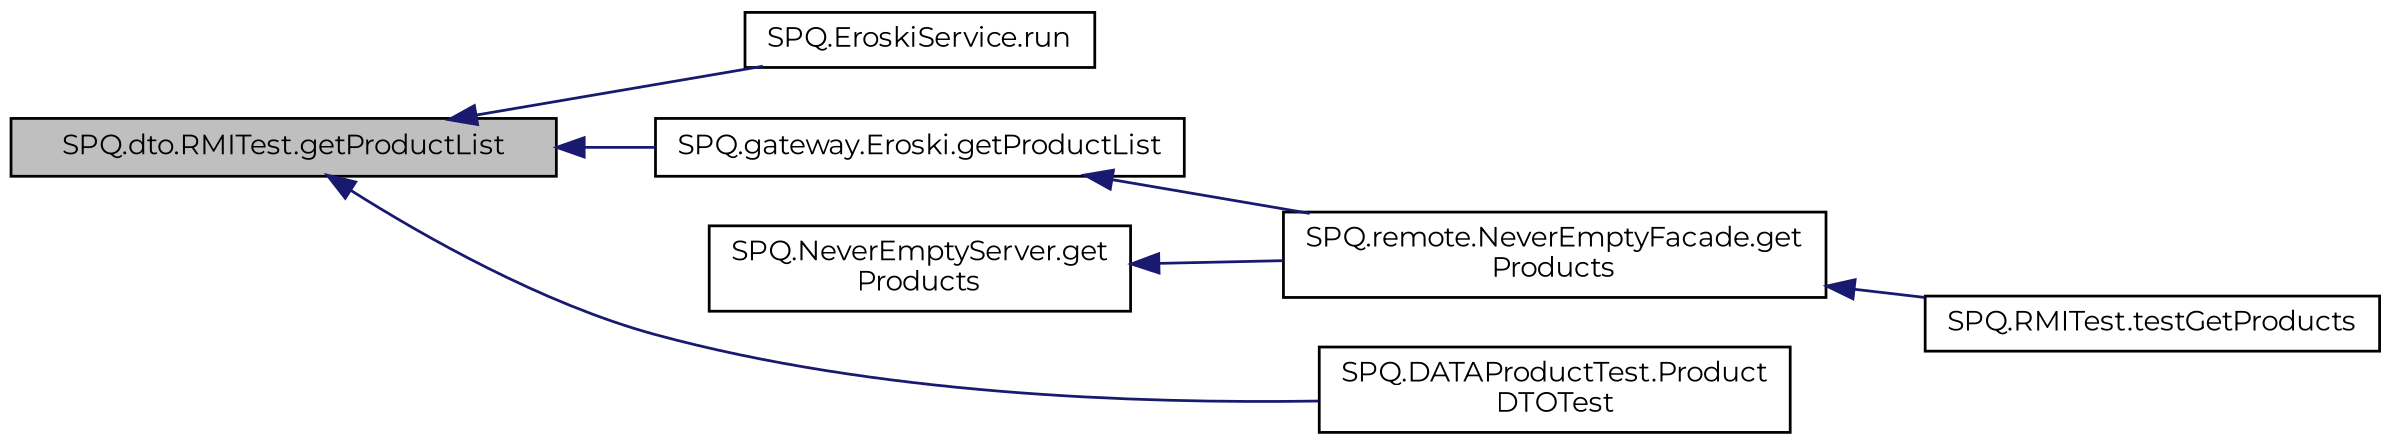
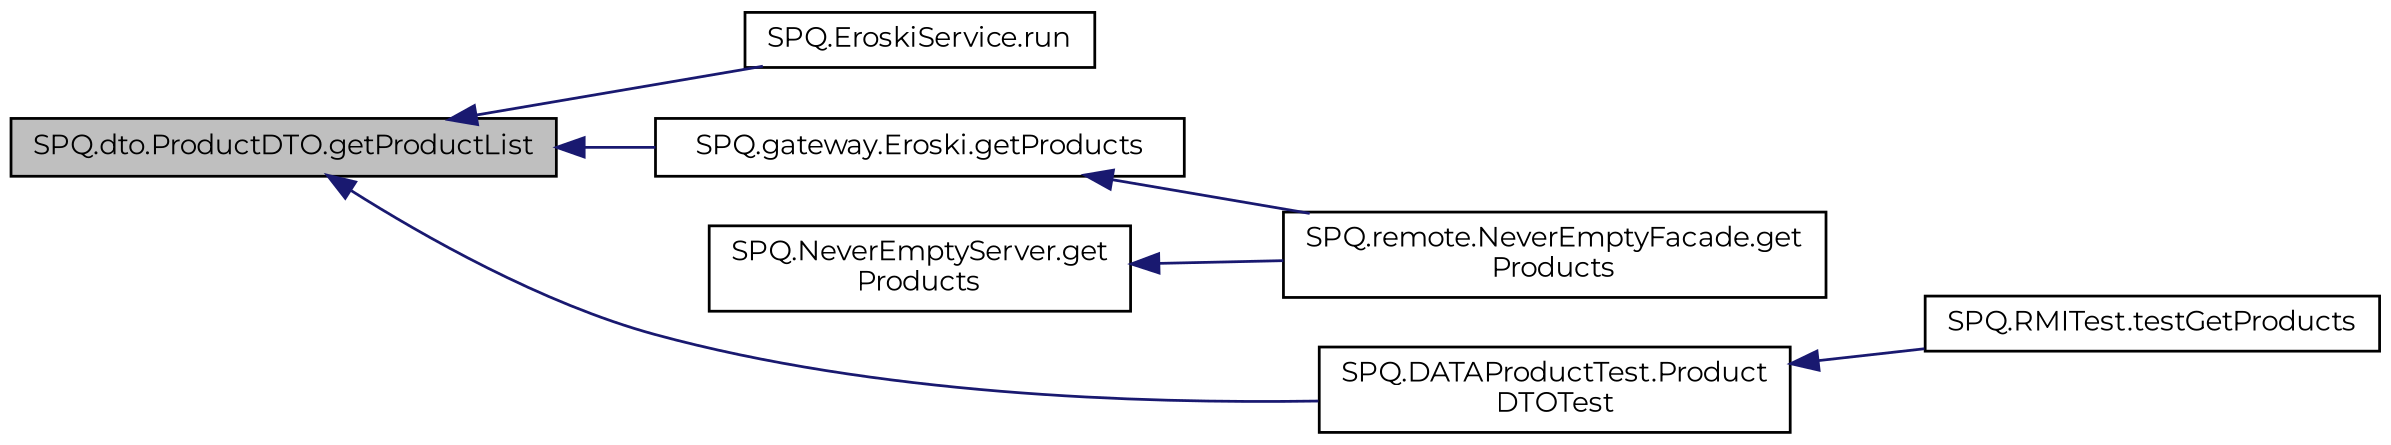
node "SPQ.dto.RMITest.getProductList": label "SPQ.dto.RMITest.getProductList" -> "SPQ.dto.ProductDTO.getProductList"
node "SPQ.gateway.Eroski.getProductList": label "SPQ.gateway.Eroski.getProductList" -> "SPQ.gateway.Eroski.getProducts"
edge "SPQ.RMITest.testGetProducts" -> "SPQ.remote.NeverEmptyFacade.get Products": now "SPQ.RMITest.testGetProducts" -> "SPQ.DATAProductTest.Product DTOTest"
